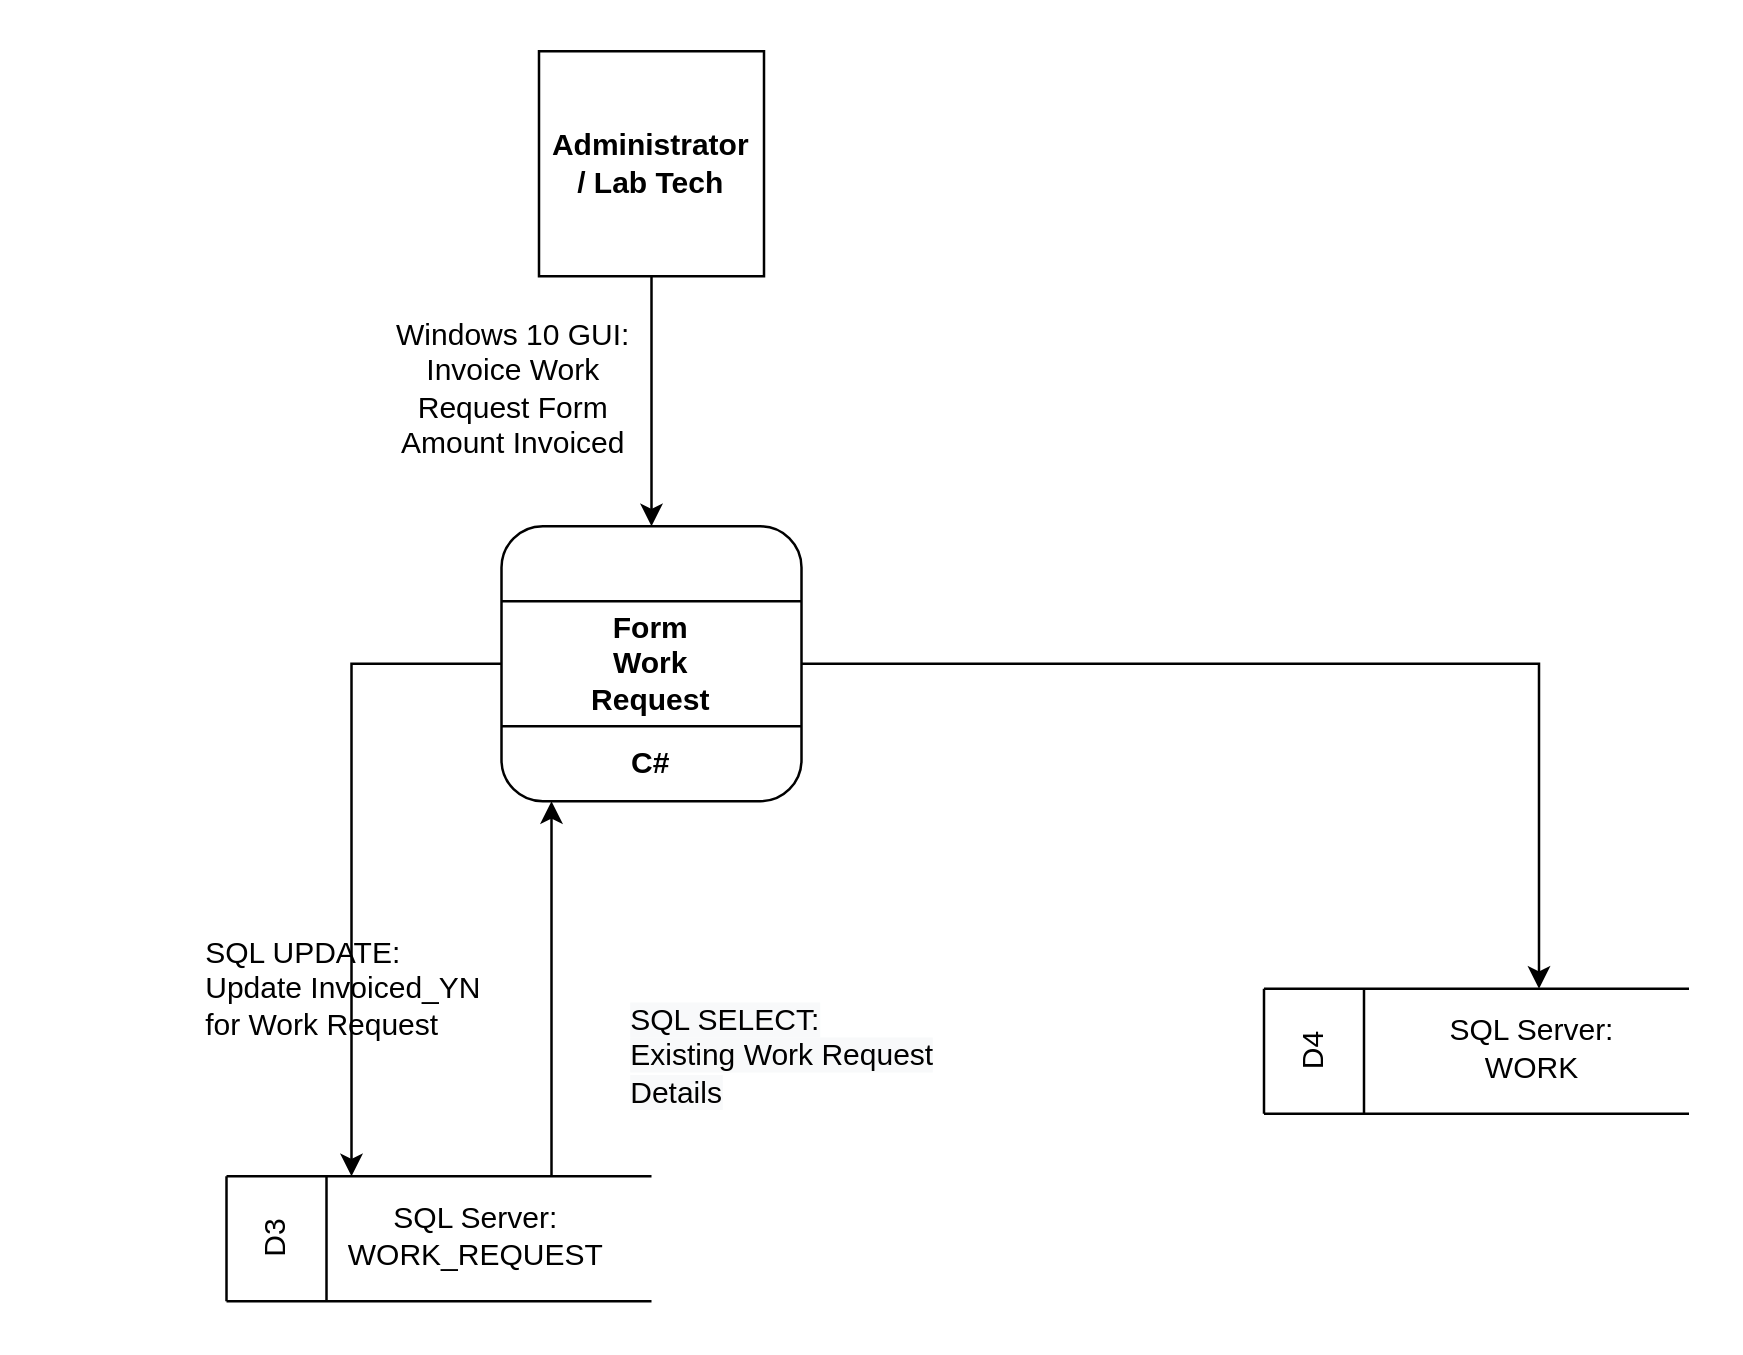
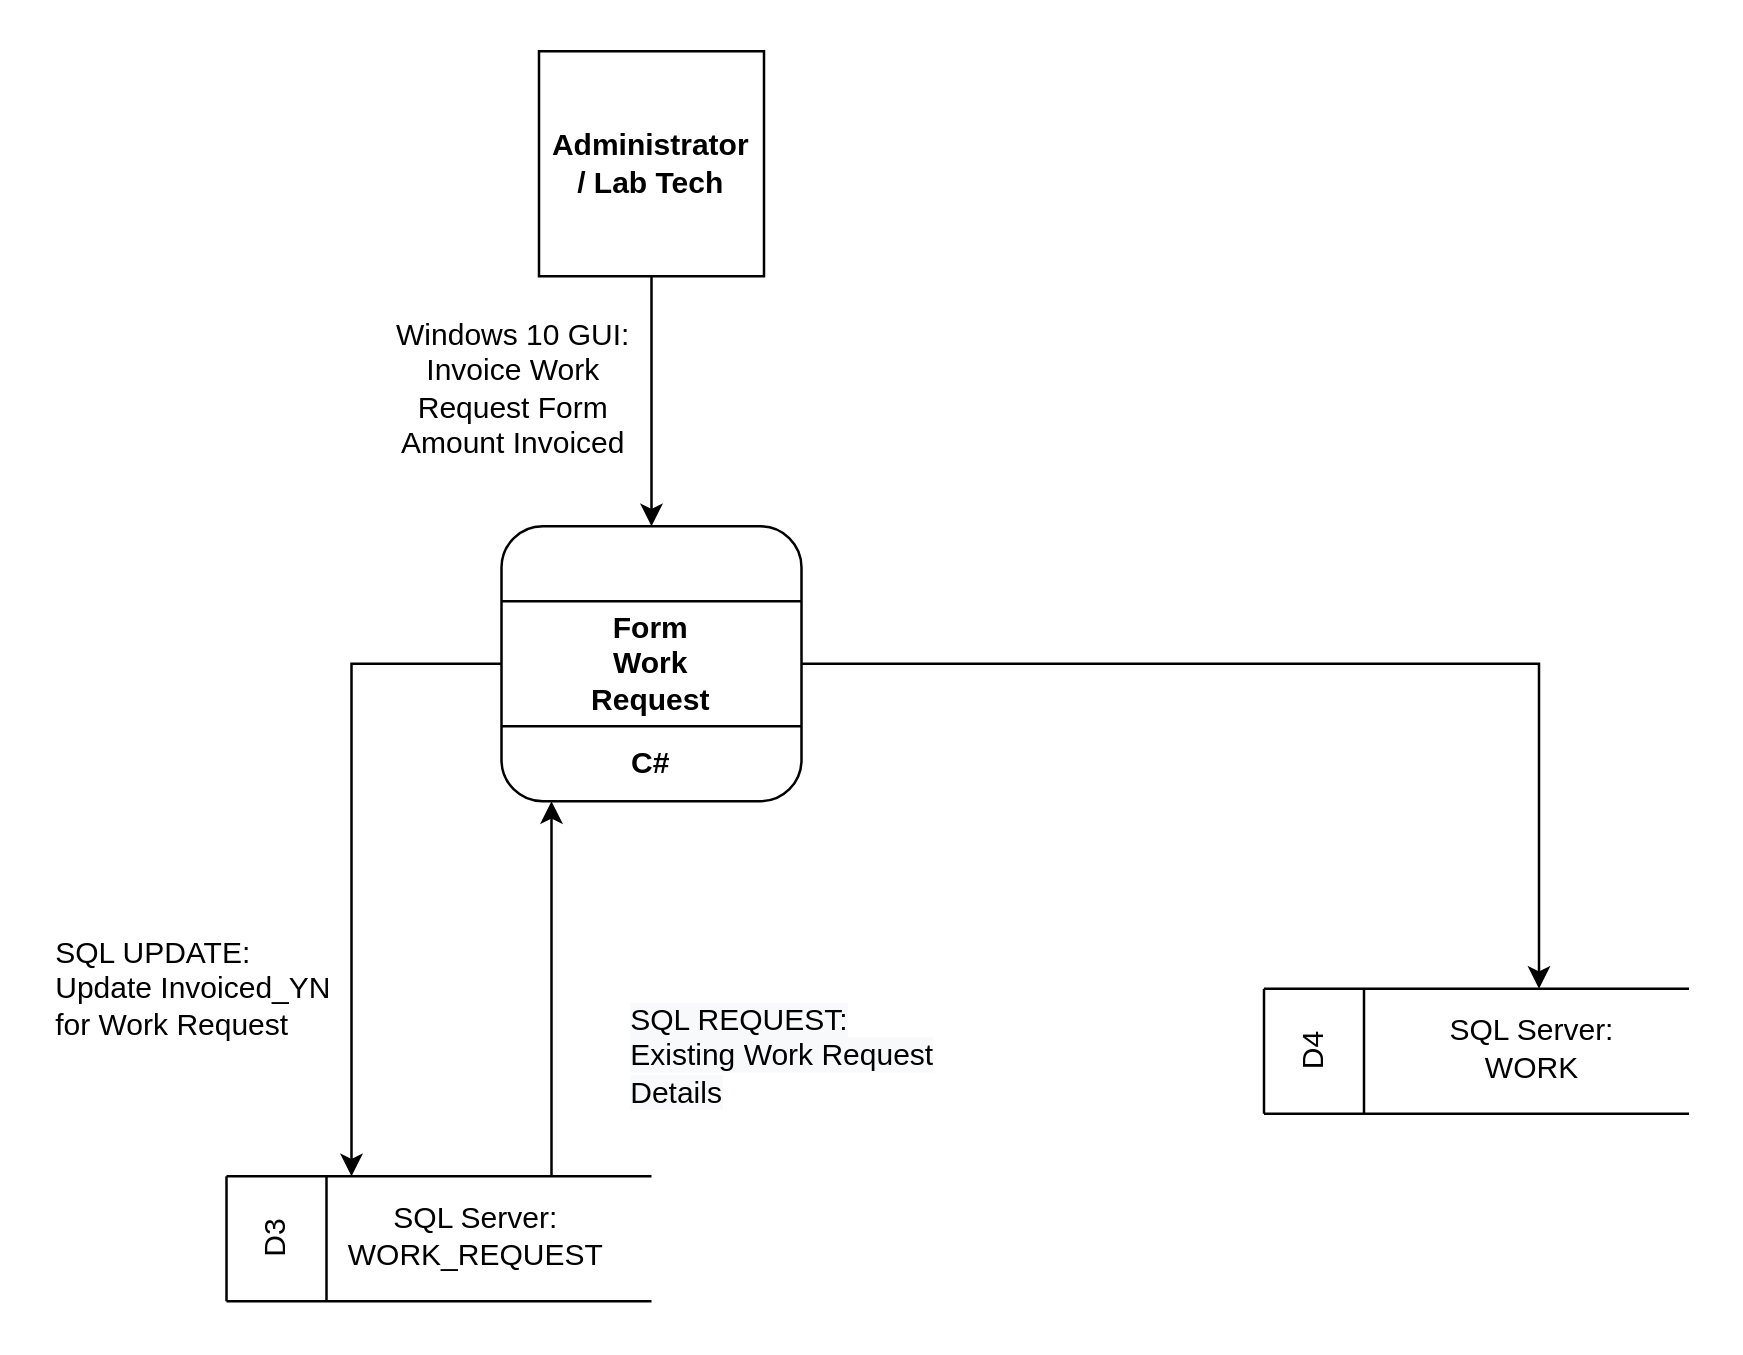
node "SQL UPDATE: Update Invoiced_YN for Work Request": moved (351, 989) -> (201, 989)
node "SQL SELECT:Existing Work Request Details": label "SQL SELECT:Existing Work Request Details" -> "SQL REQUEST:Existing Work Request Details"
